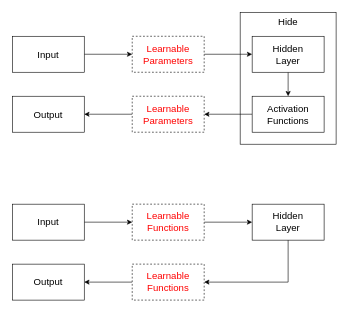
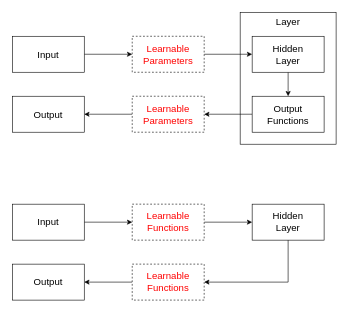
node "Hide": label "Hide" -> "Layer"
node "Activation Functions": label "Activation Functions" -> "Output Functions"
